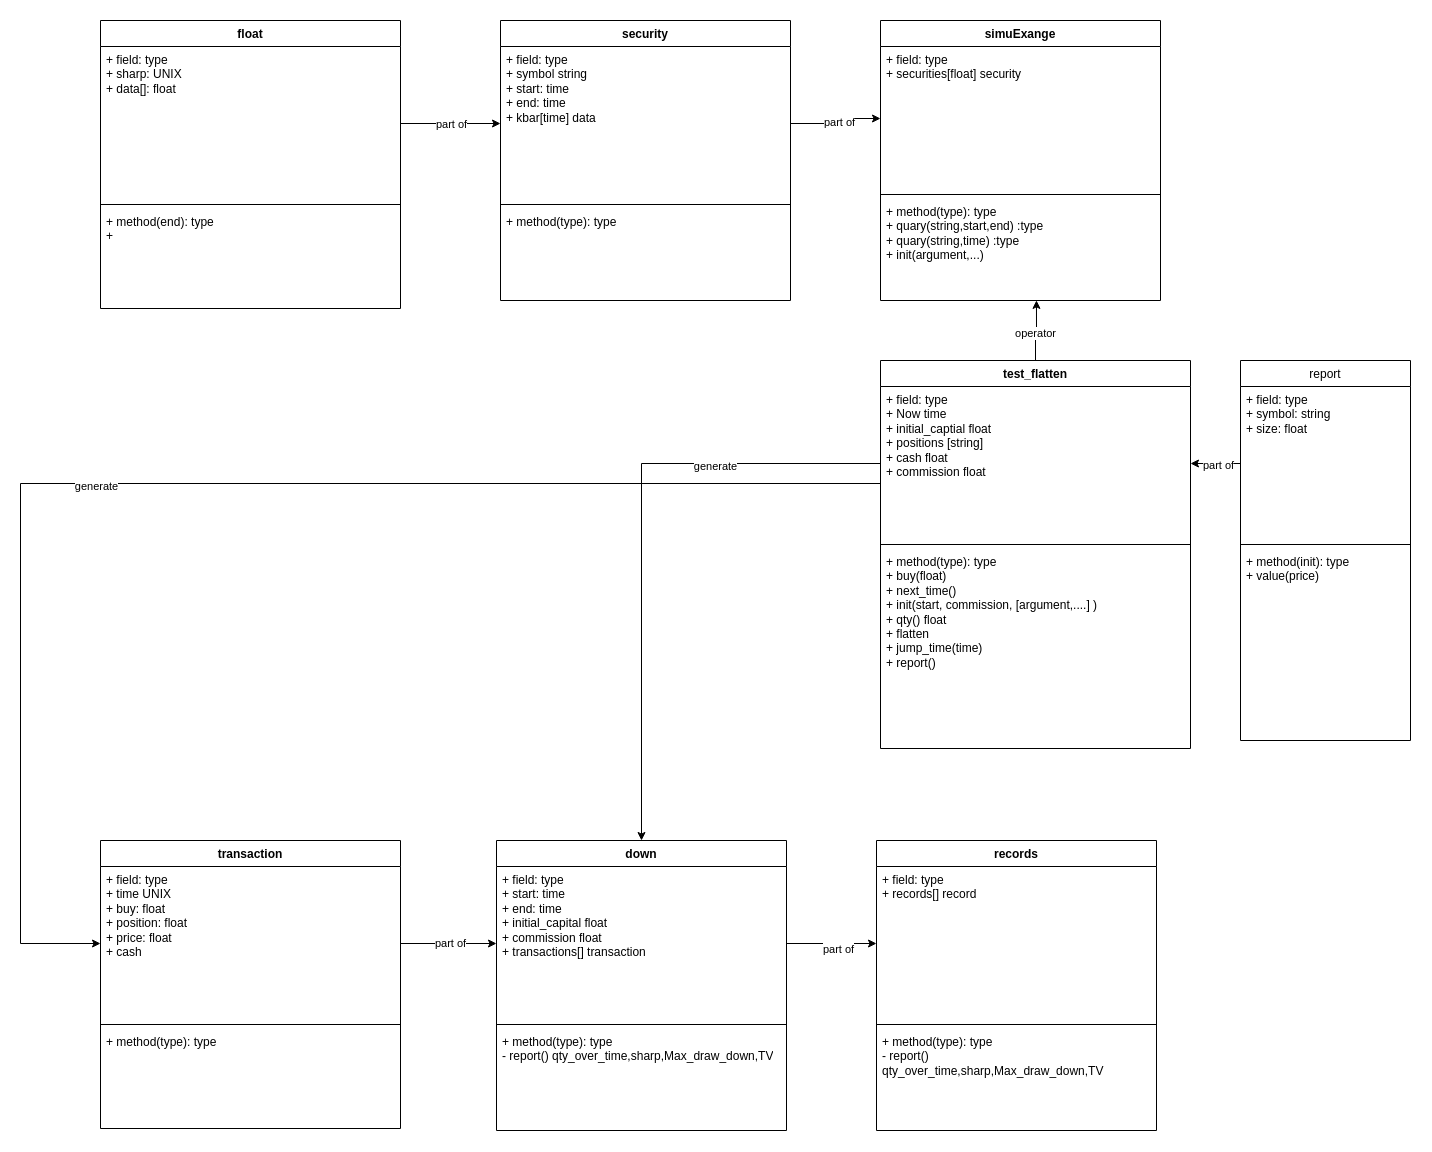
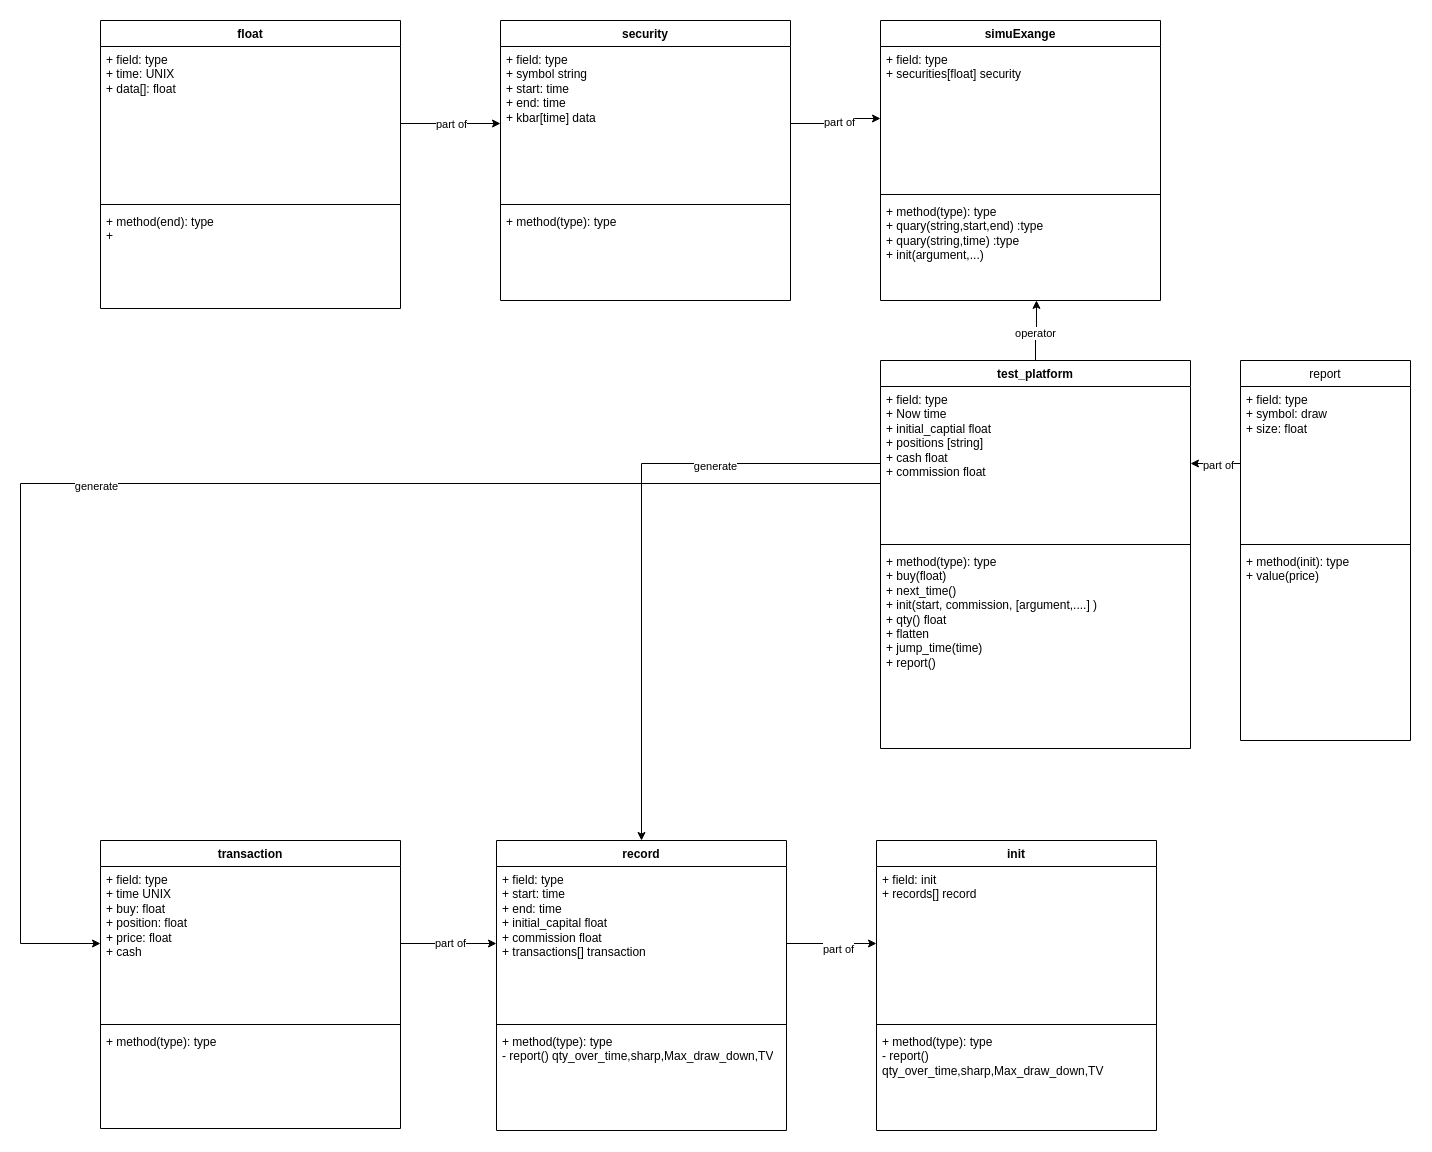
node "+ field: type + sharp: UNIX + data[]: float": label "+ field: type + sharp: UNIX + data[]: float" -> "+ field: type + time: UNIX + data[]: float"
node "test_flatten": label "test_flatten" -> "test_platform"
node "+ field: type + symbol: string + size: float": label "+ field: type + symbol: string + size: float" -> "+ field: type + symbol: draw + size: float"
node "down": label "down" -> "record"
node "records": label "records" -> "init"
node "+ field: type + records[] record": label "+ field: type + records[] record" -> "+ field: init + records[] record"
